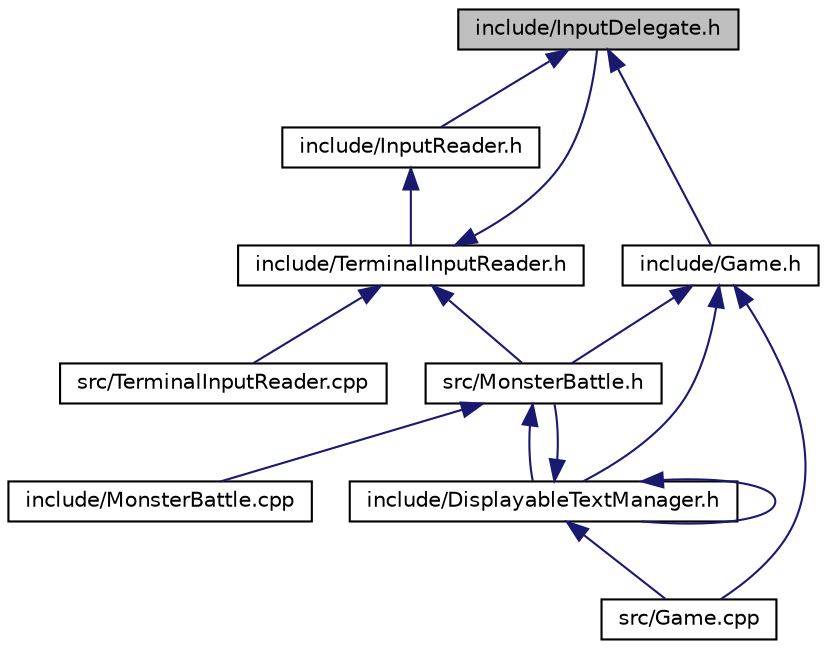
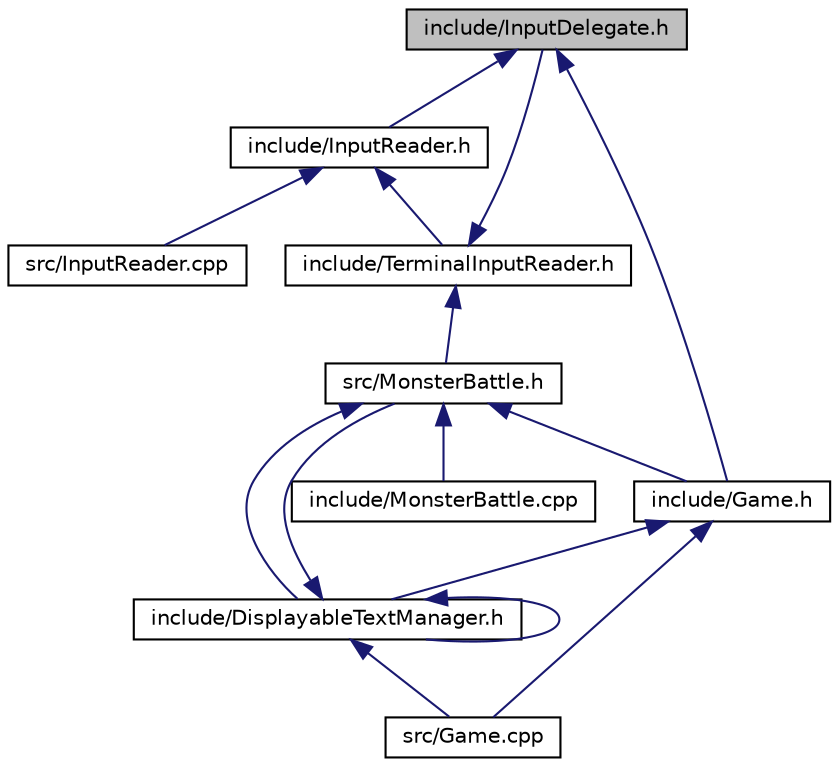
node "src/InputReader.cpp": added
edge "src/MonsterBattle.h" -> "include/Game.h": reversed
node "src/TerminalInputReader.cpp": removed
